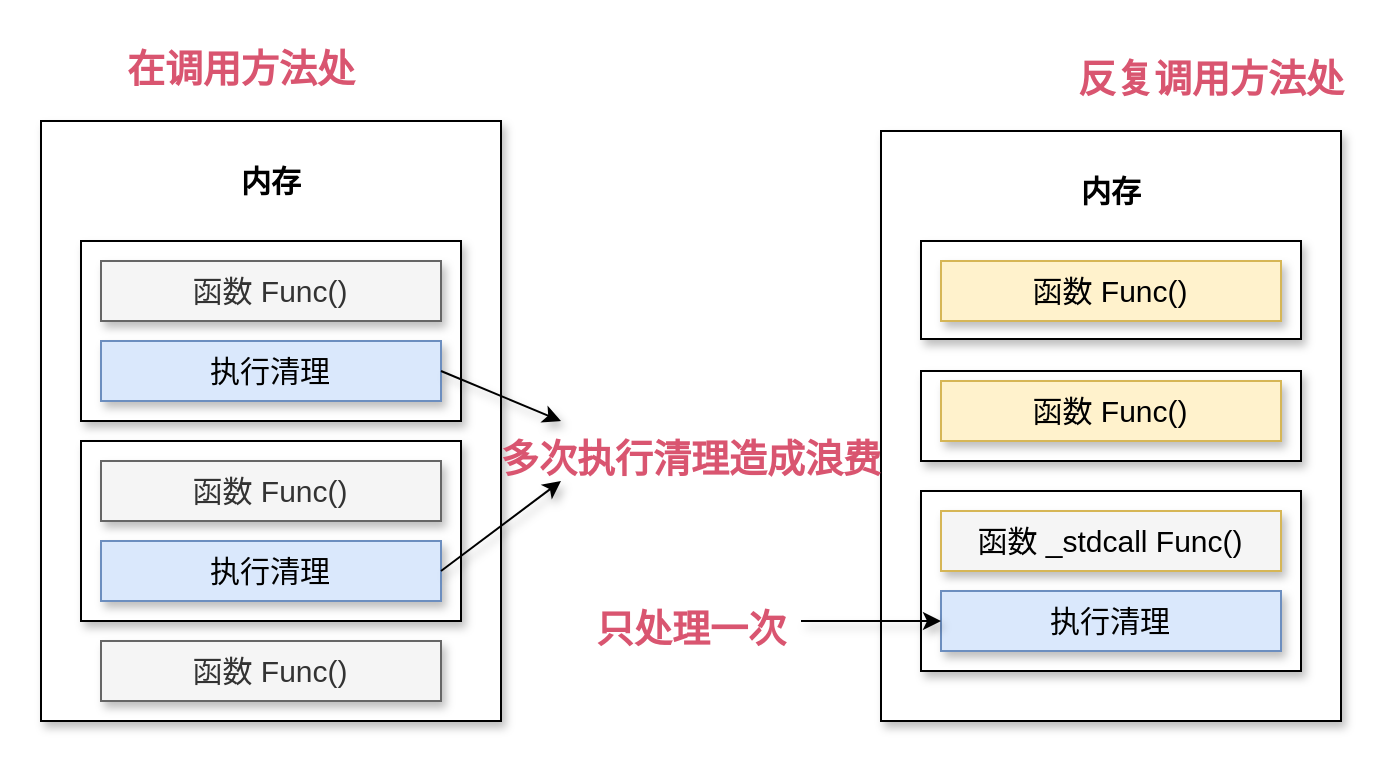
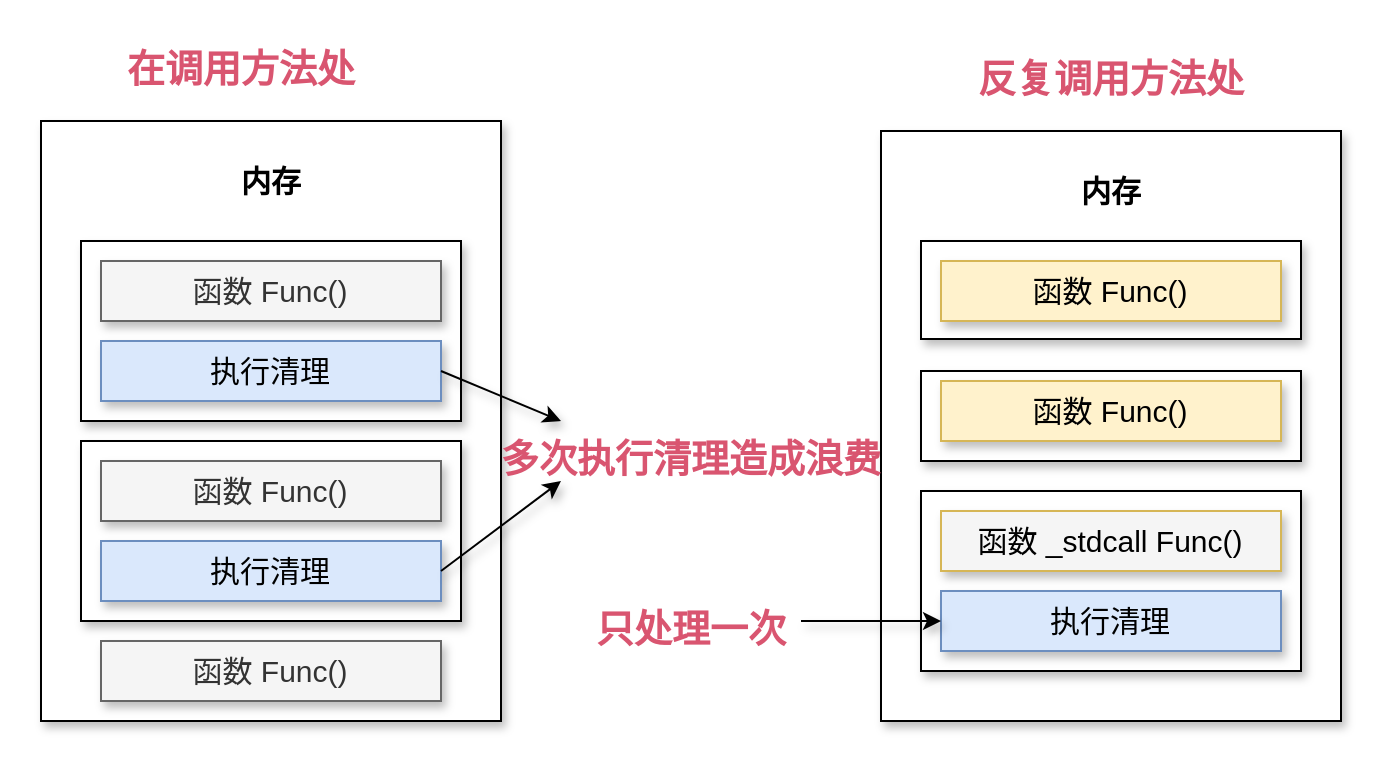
node "反复调用方法处": moved (1211, 81) -> (1111, 81)
